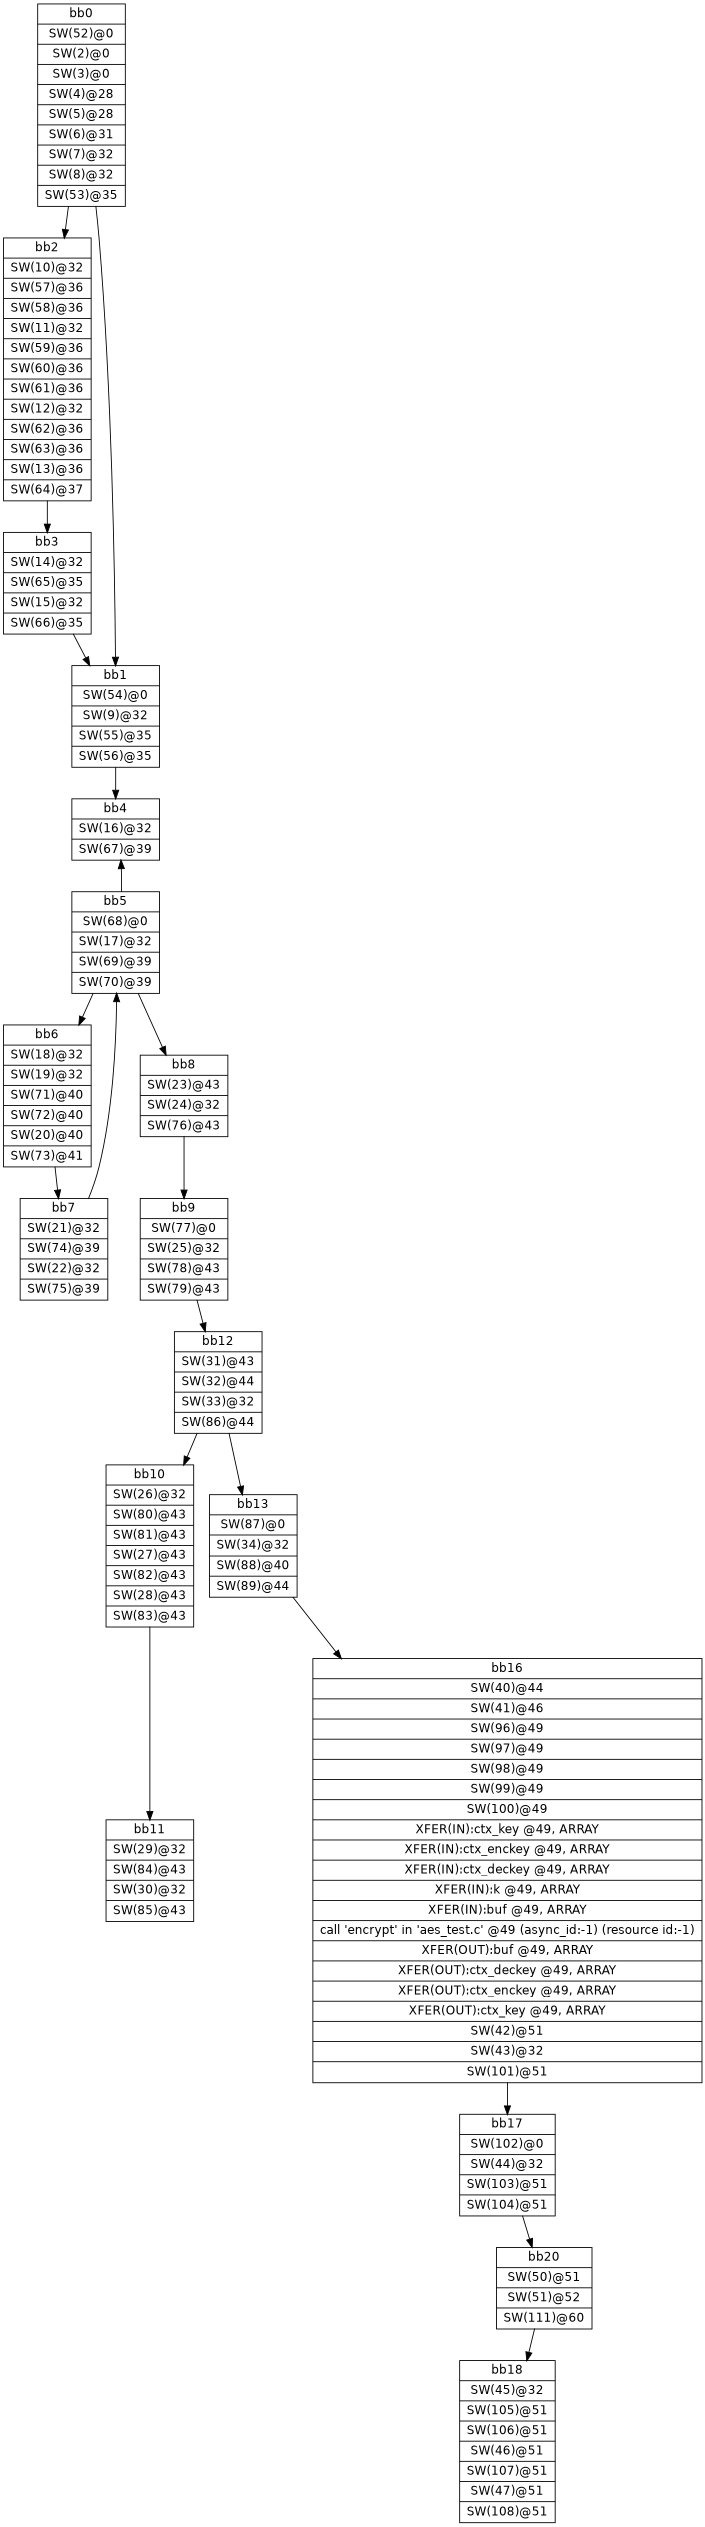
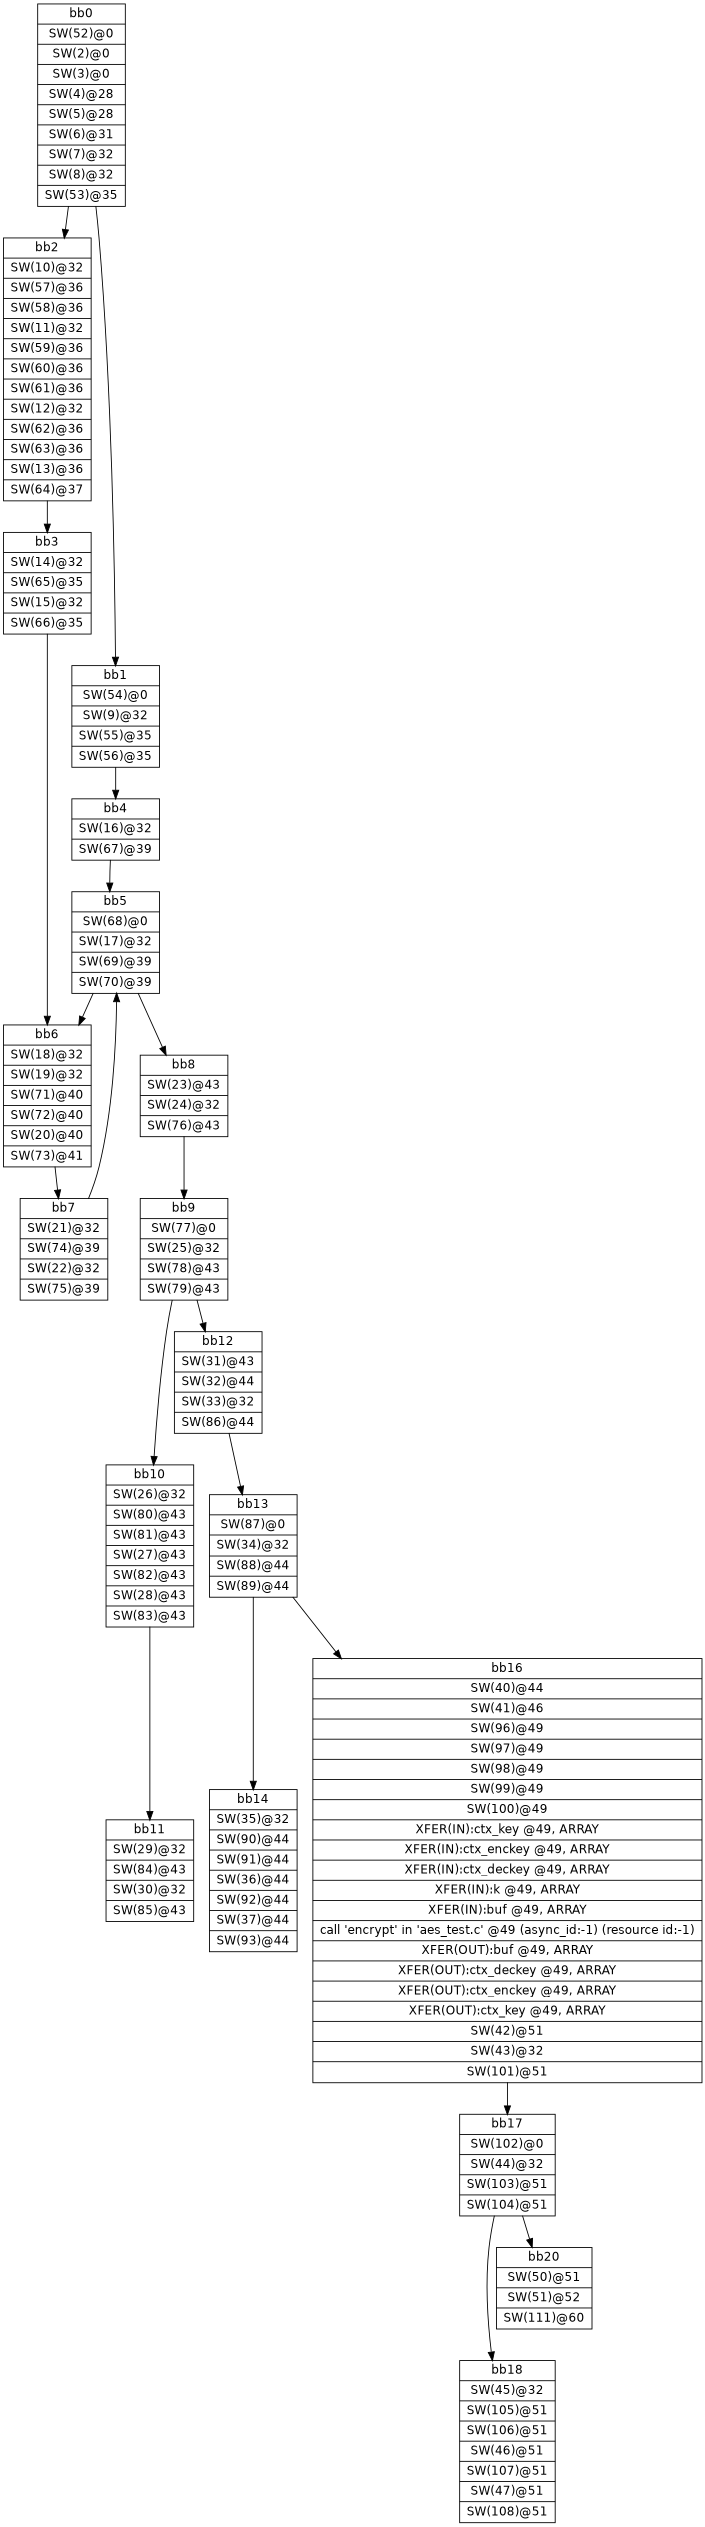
edge "bb3" -> "bb1": now "bb3" -> "bb6"
edge "bb5" -> "bb4": reversed
edge "bb12" -> "bb10": now "bb9" -> "bb10"
node "bb13": text "SW(88)@40" -> "SW(88)@44"
node "bb14": added
edge "bb20" -> "bb18": now "bb17" -> "bb18"
